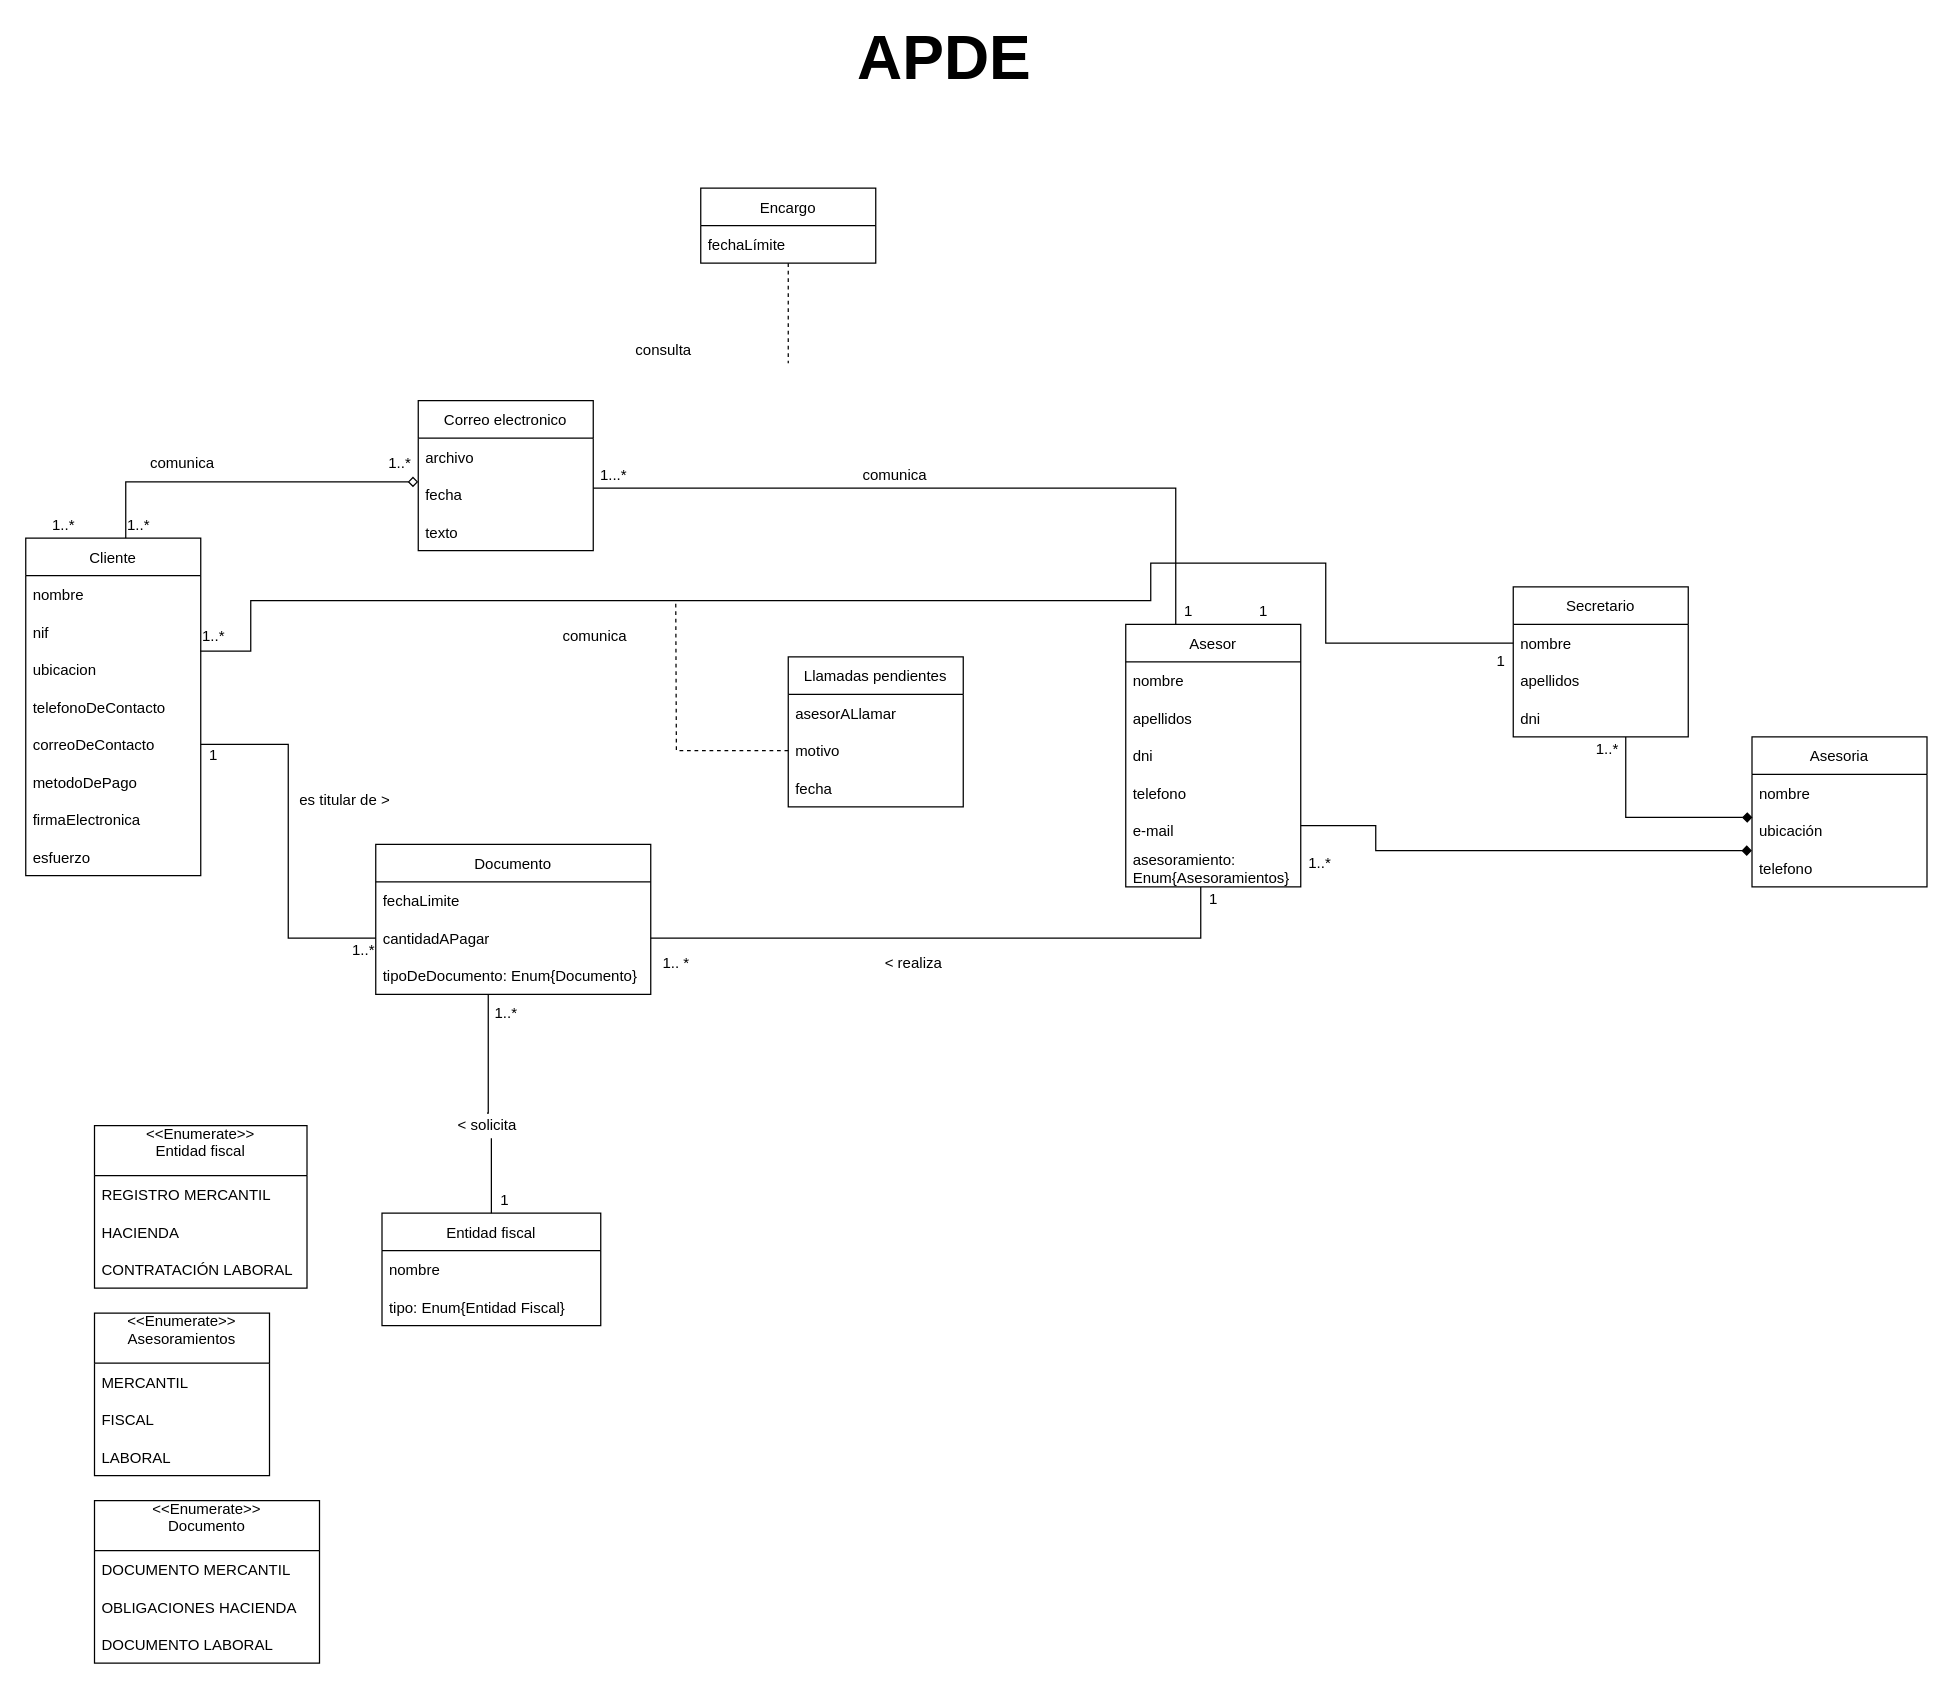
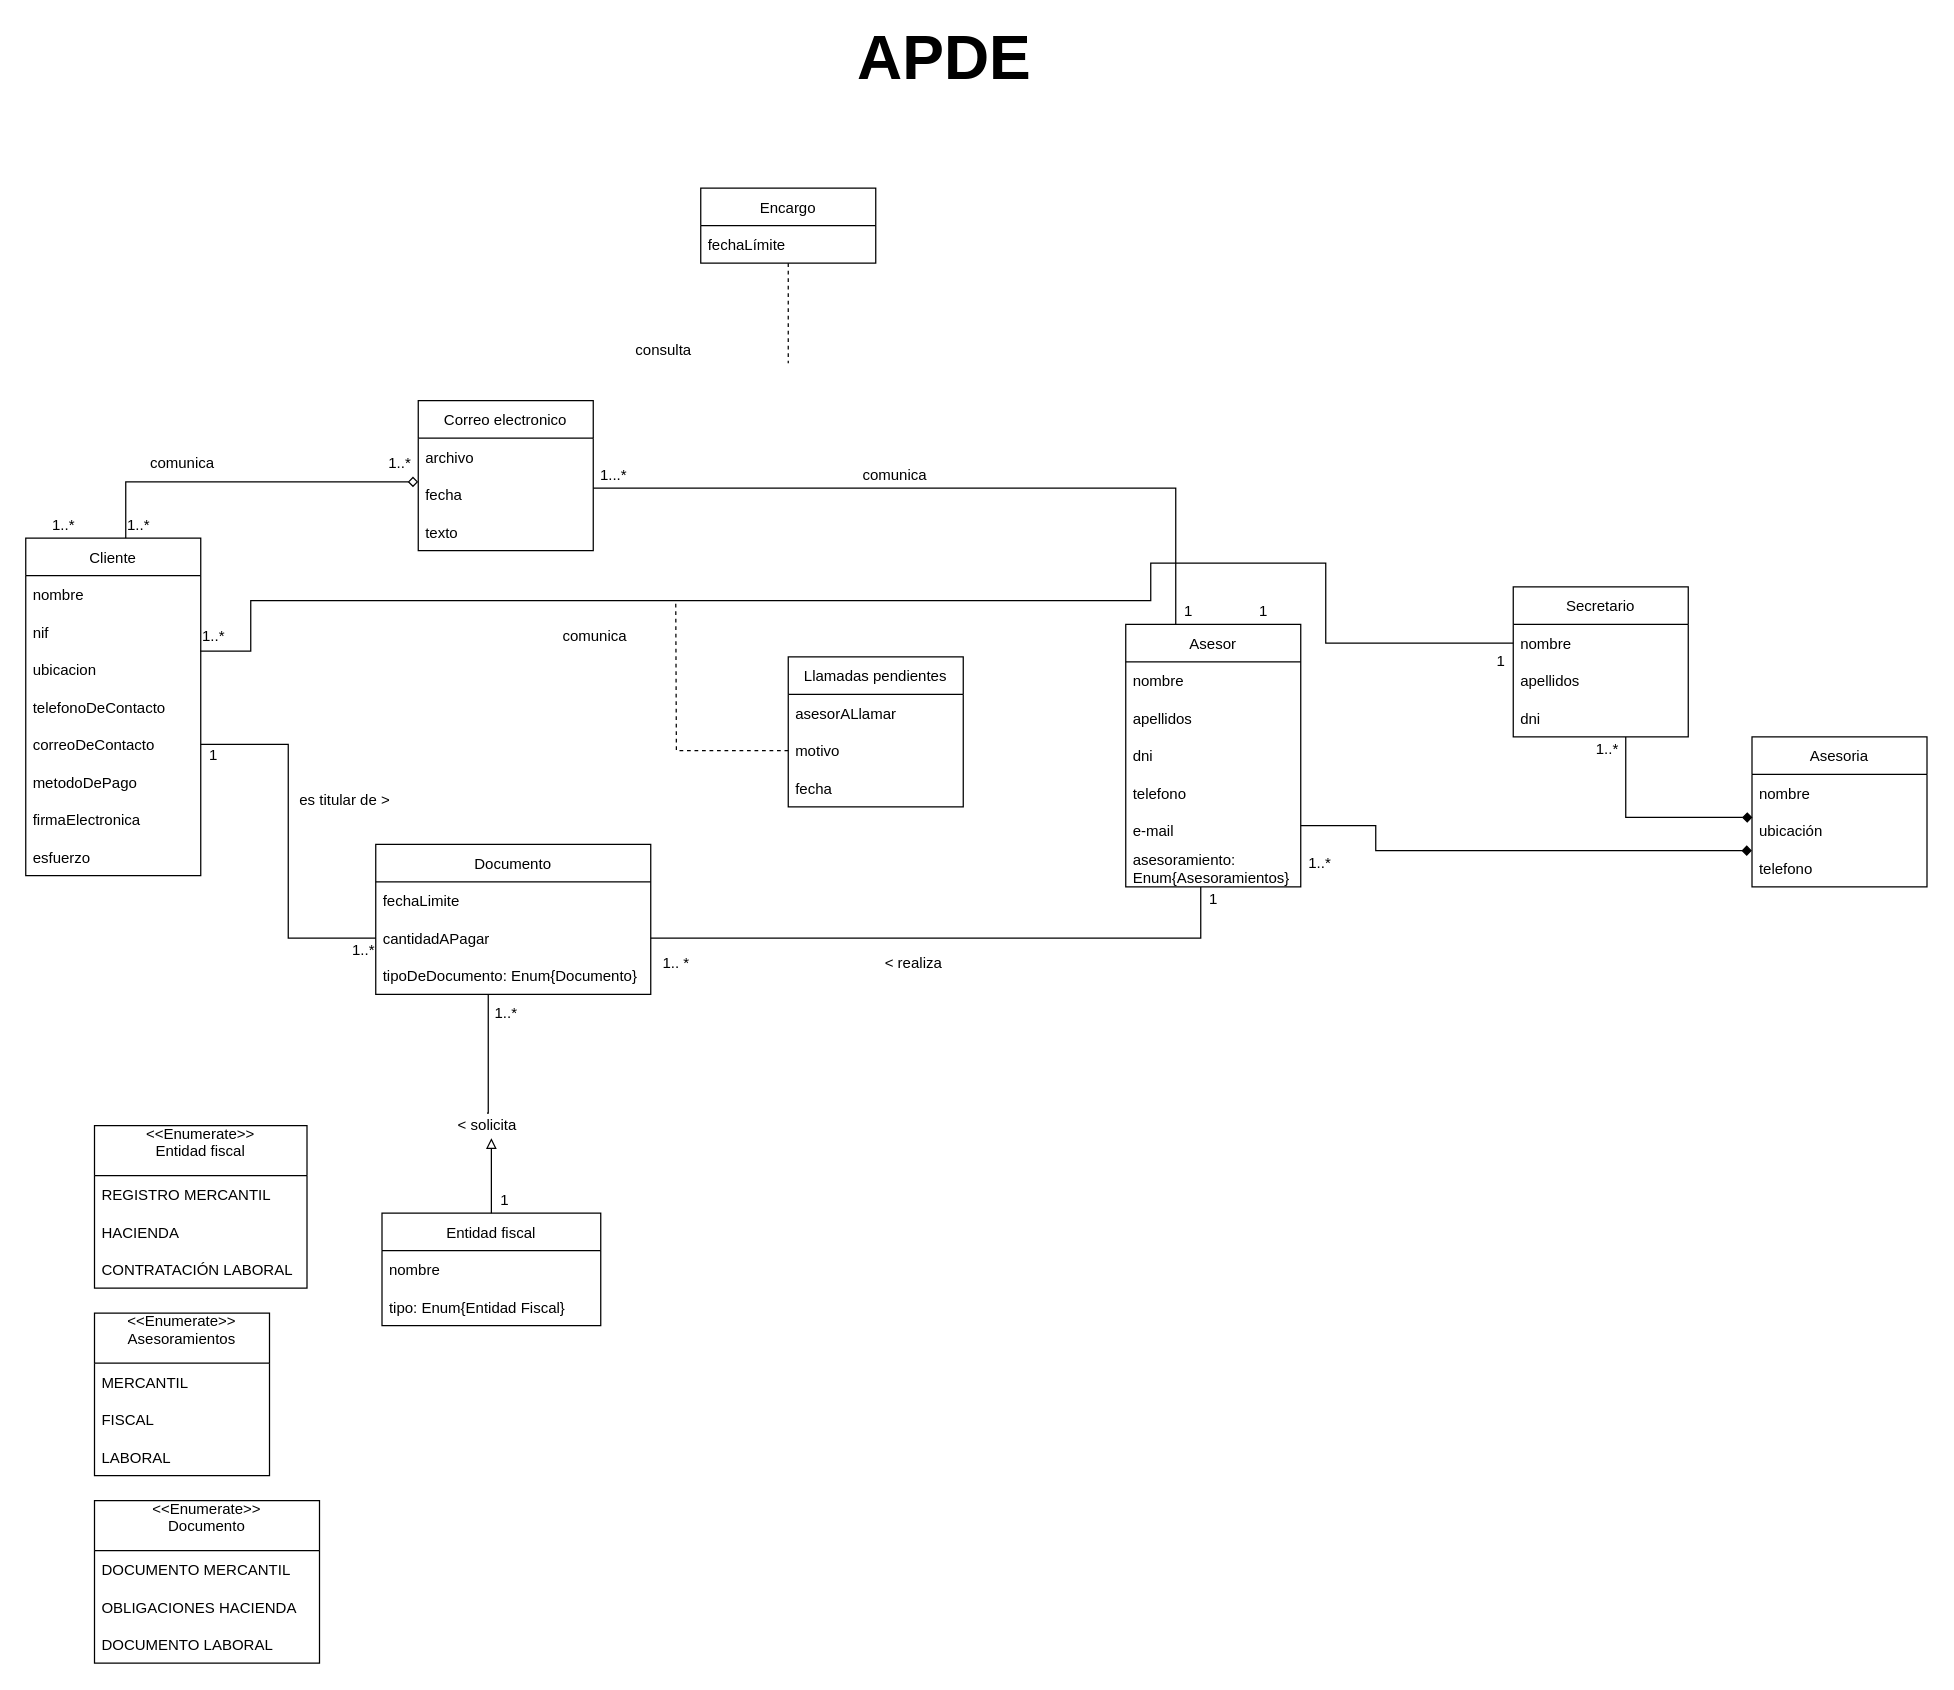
edge "< solicita" -- "Entidad fiscal": arrowhead none -> block
